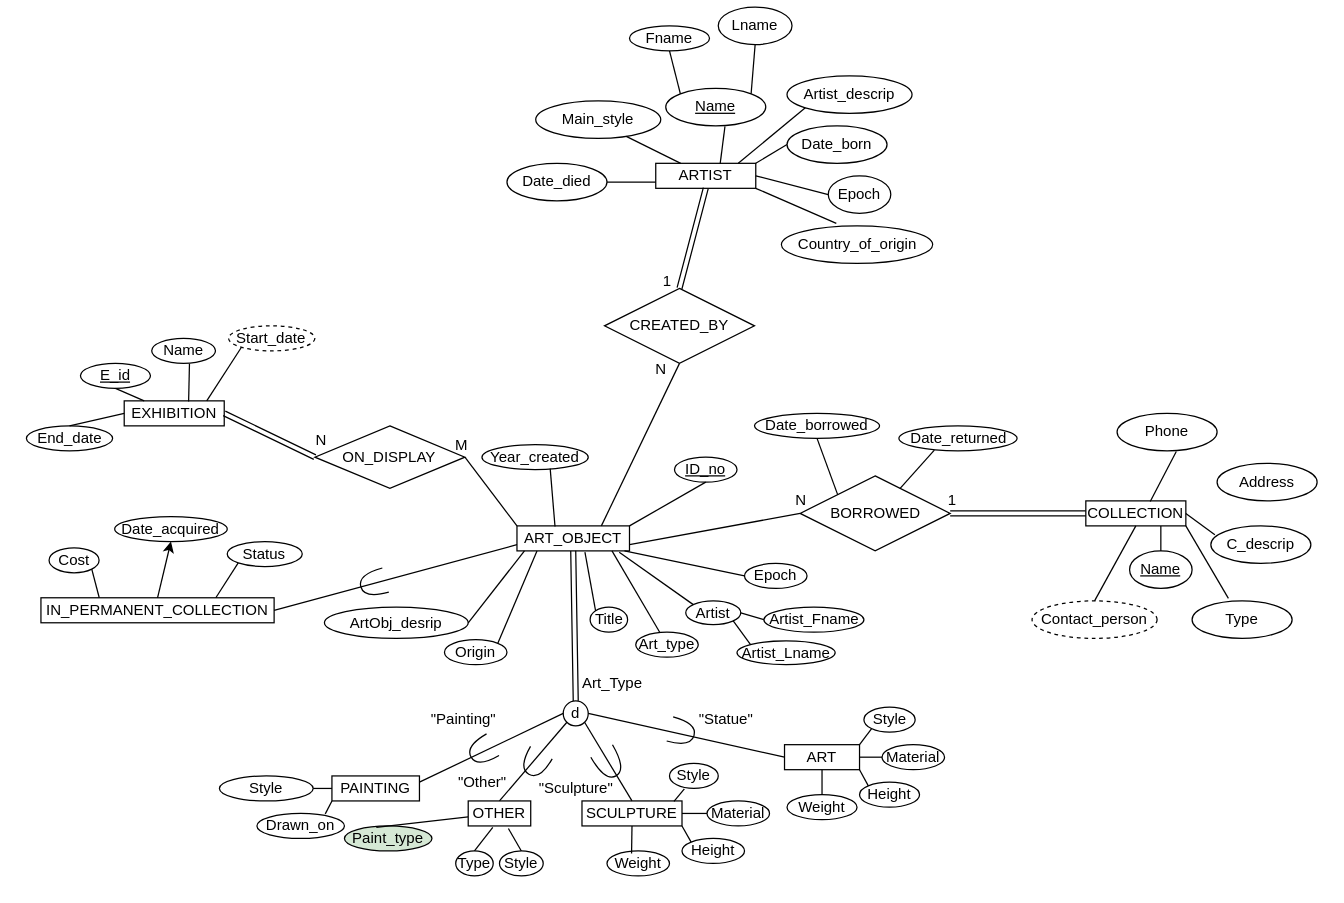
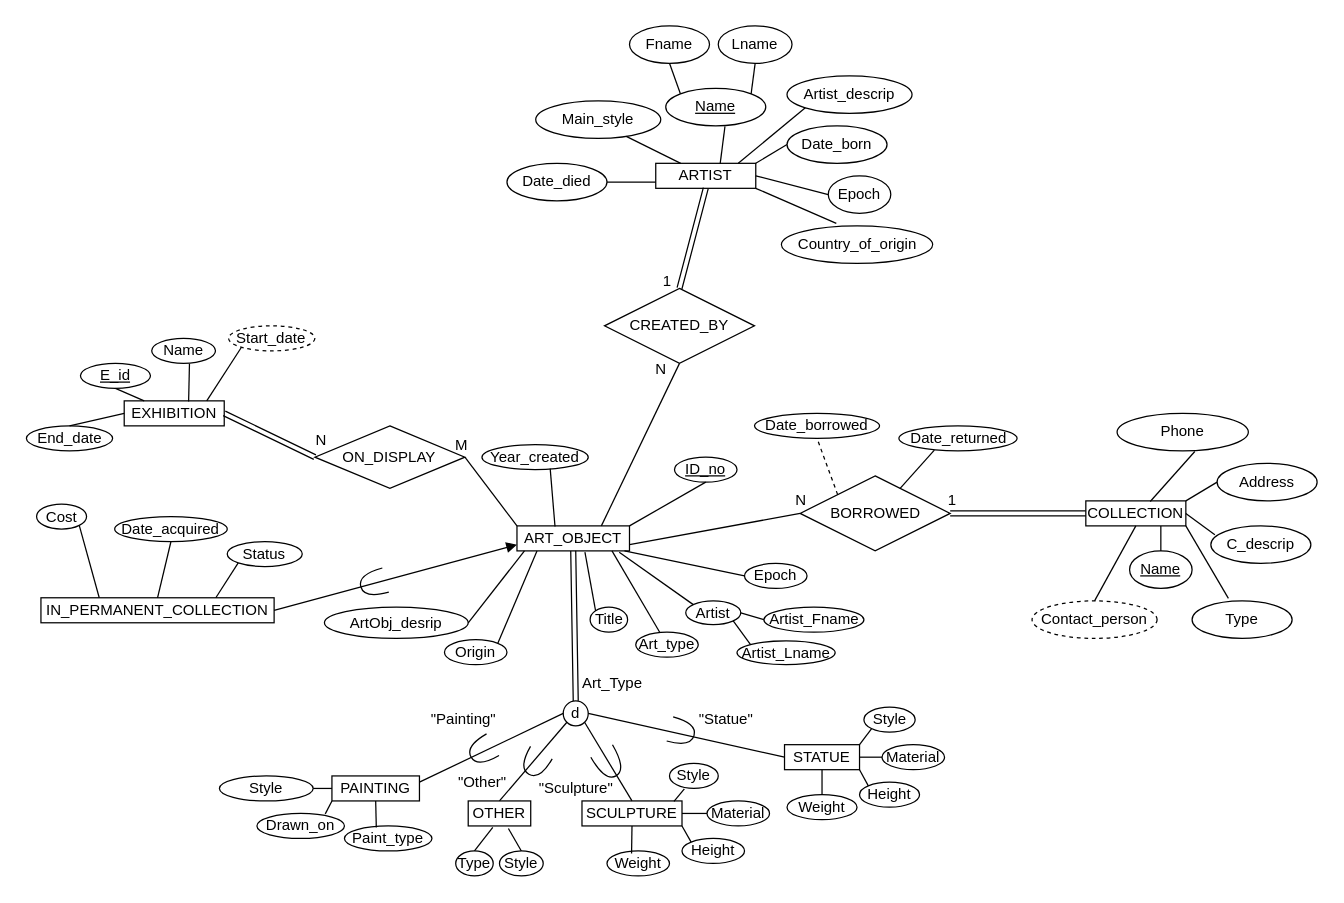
node "Lname": moved (755, 26) -> (755, 44)
node "Fname": size 80x25 -> 80x38
node "Phone": size 100x38 -> 131x38
edge "Date_borrowed" -- "BORROWED": style solid -> dashed
edge "Address" -- "COLLECTION": added
edge "ART_OBJECT" -- "IN_PERMANENT_COLLECTION": arrowhead none -> block
edge "IN_PERMANENT_COLLECTION" -> "Date_acquired": arrowhead classic -> none
node "Cost": moved (74, 560) -> (62, 516)
node "ART": label "ART" -> "STATUE"
edge "OTHER" -- "Paint_type": now "PAINTING" -- "Paint_type"
node "Paint_type": fillcolor #d5e8d4 -> #ffffff
